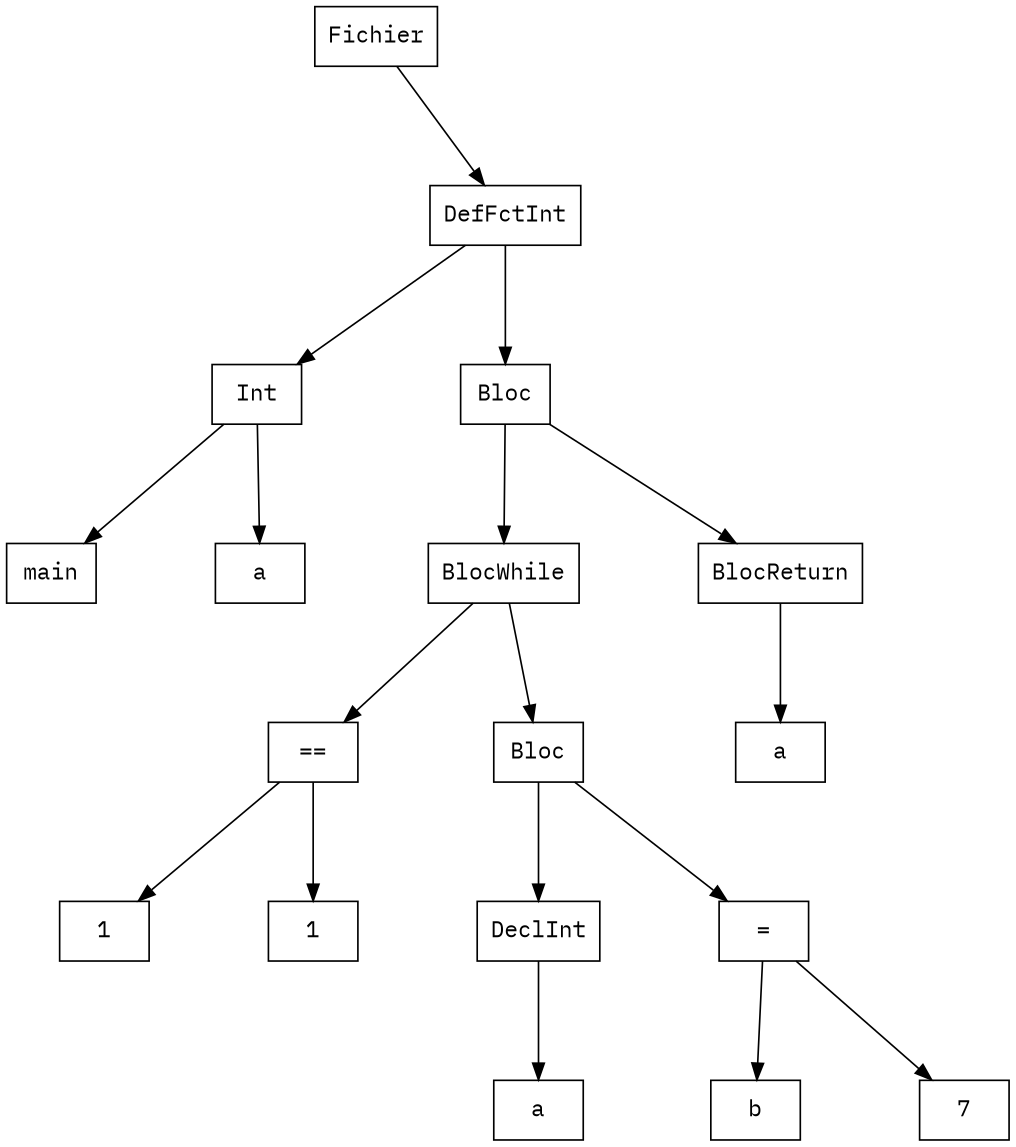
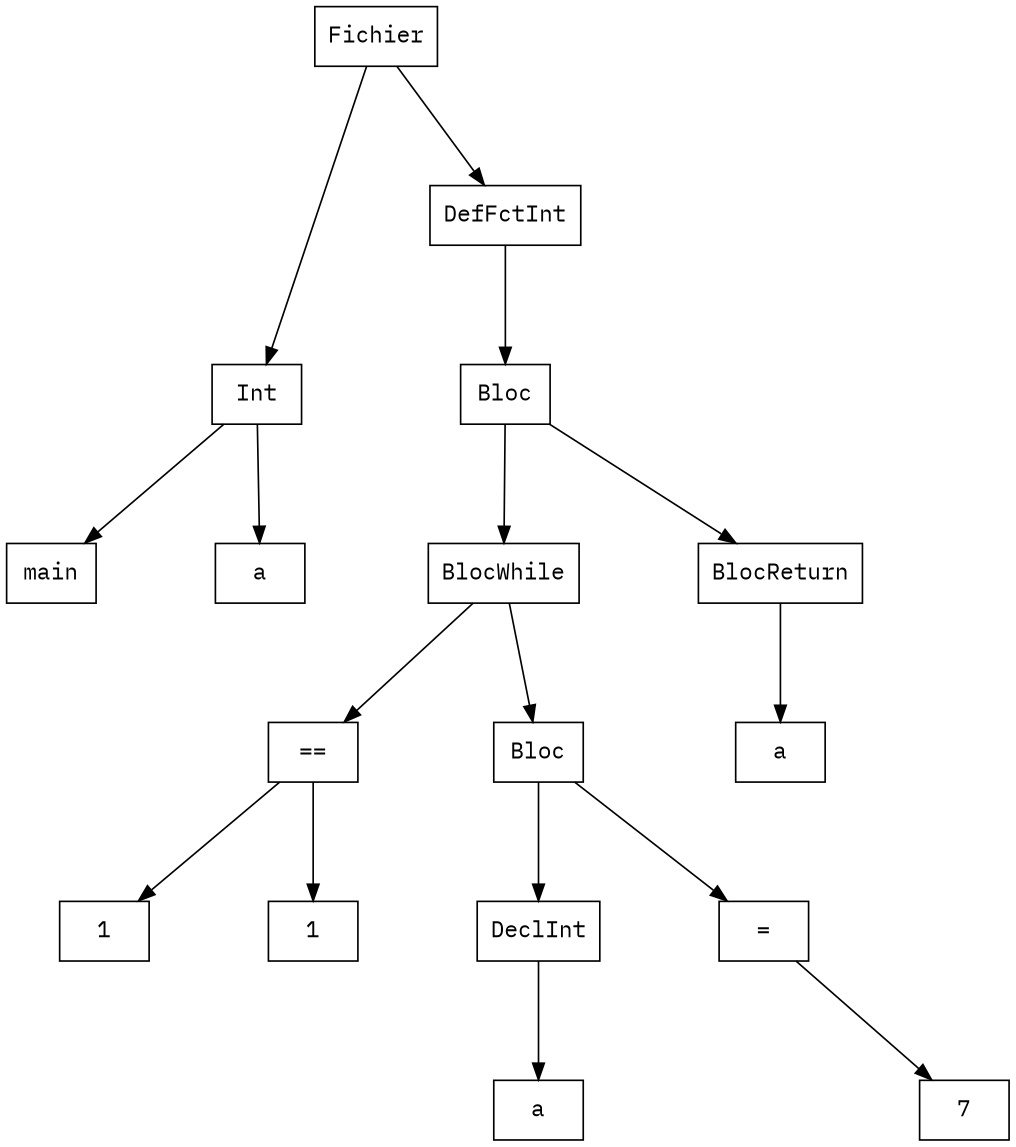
edge "DefFctInt" -> "Int": now "Fichier" -> "Int"
node "b": removed
